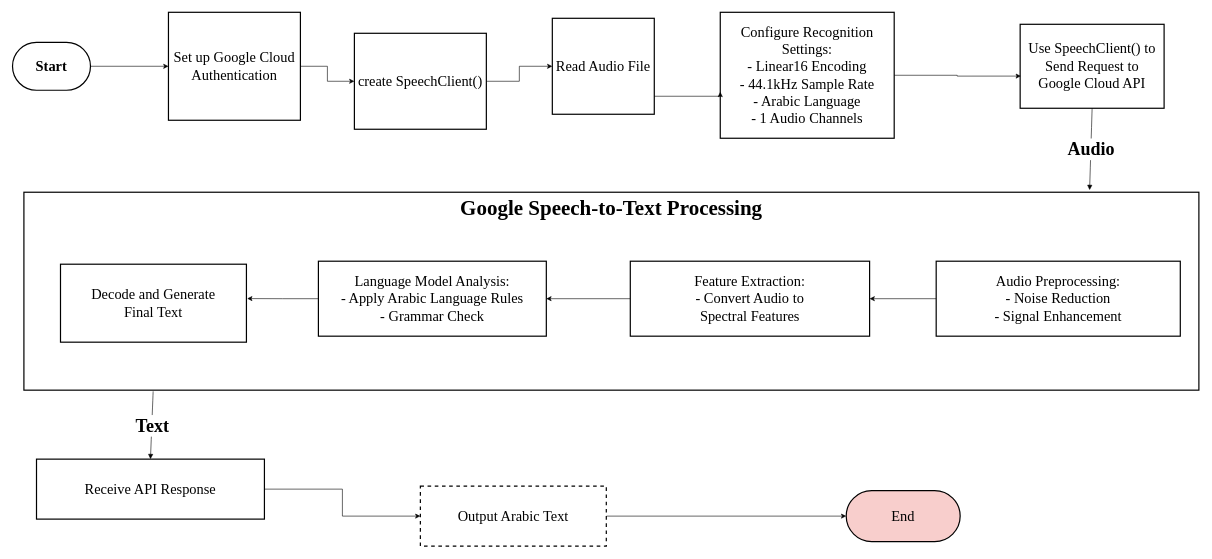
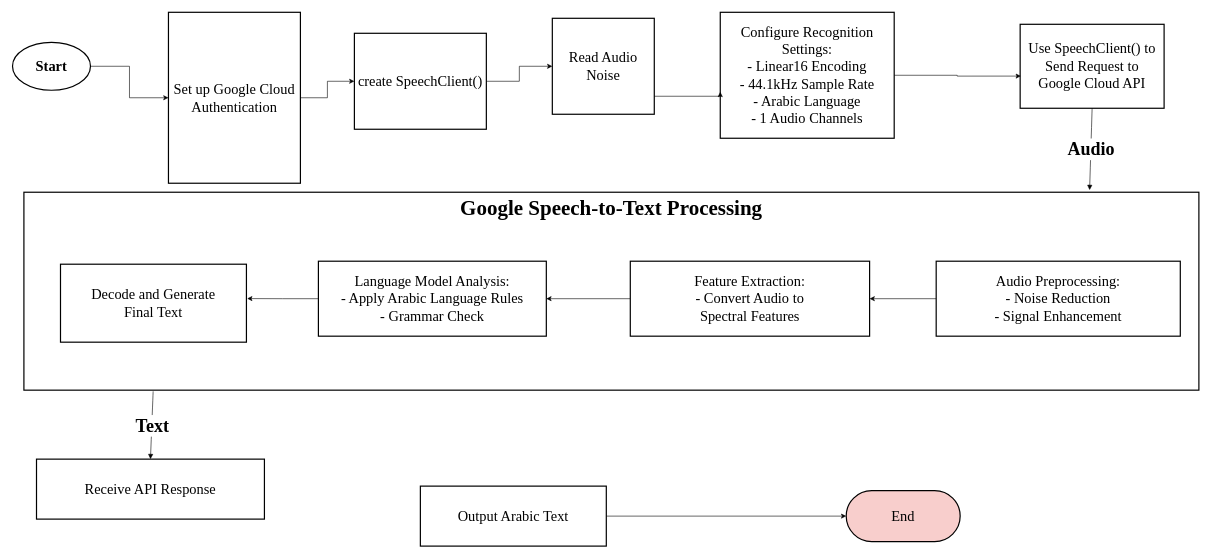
node "Start": shape rounded rectangle -> ellipse
node "Set up Google Cloud Authentication": size 132x108 -> 132x171
node "Read Audio File": label "Read Audio File" -> "Read Audio Noise"
edge "Receive API Response" -> "Output Arabic Text": removed
node "Output Arabic Text": style dashed -> solid
